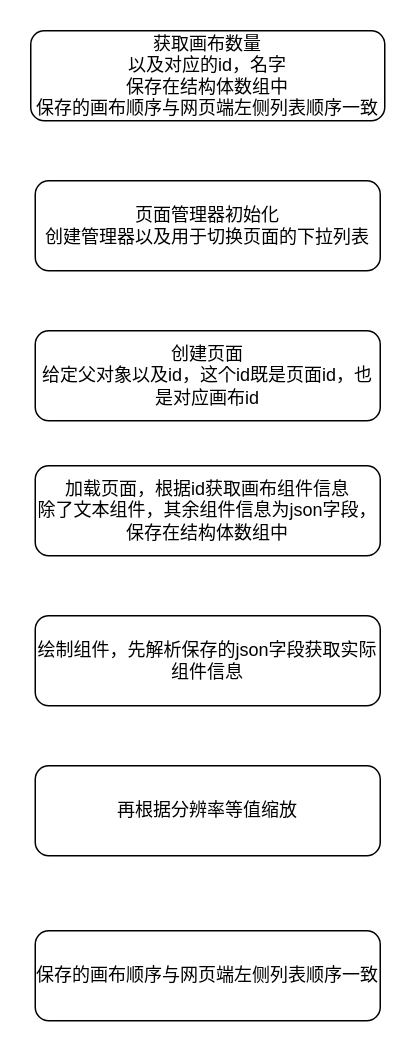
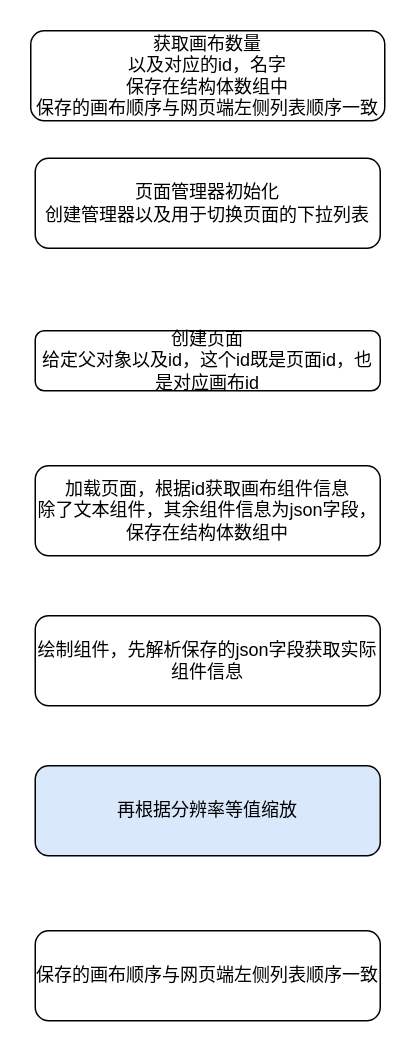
node "页面管理器初始化 创建管理器以及用于切换页面的下拉列表": moved (208, 226) -> (208, 203)
node "创建页面 给定父对象以及id，这个id既是页面id，也是对应画布id": size 345x90 -> 345x60
node "再根据分辨率等值缩放": fillcolor #ffffff -> #dae8fc
